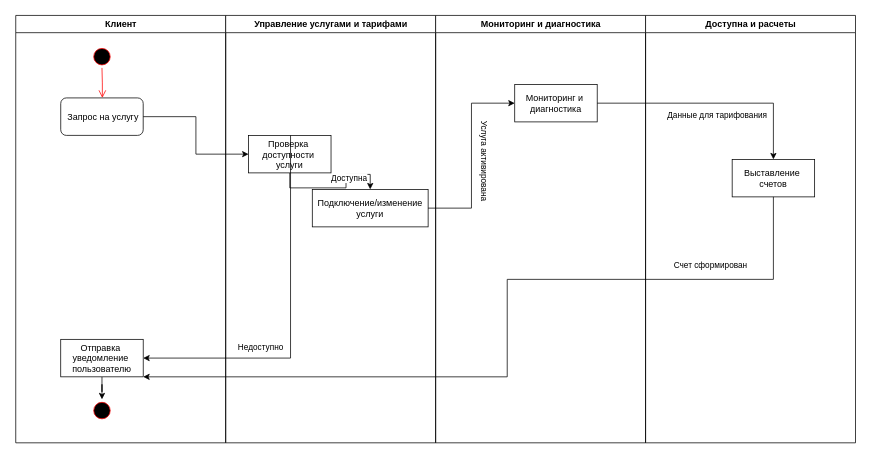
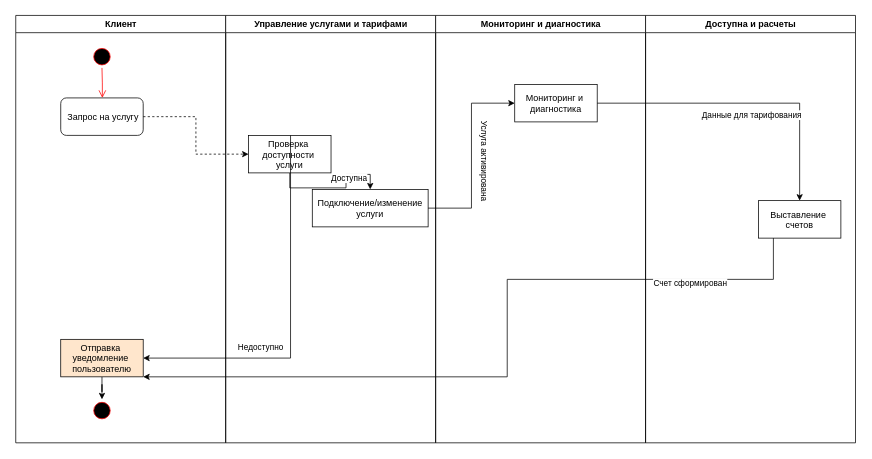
edge "Запрос на услугу" -> "Проверка доступности услуги": style solid -> dashed
node "Выставление счетов": moved (774, 178) -> (800, 219)
node "Отправка уведомление пользователю": fillcolor #ffffff -> #ffe6cc
